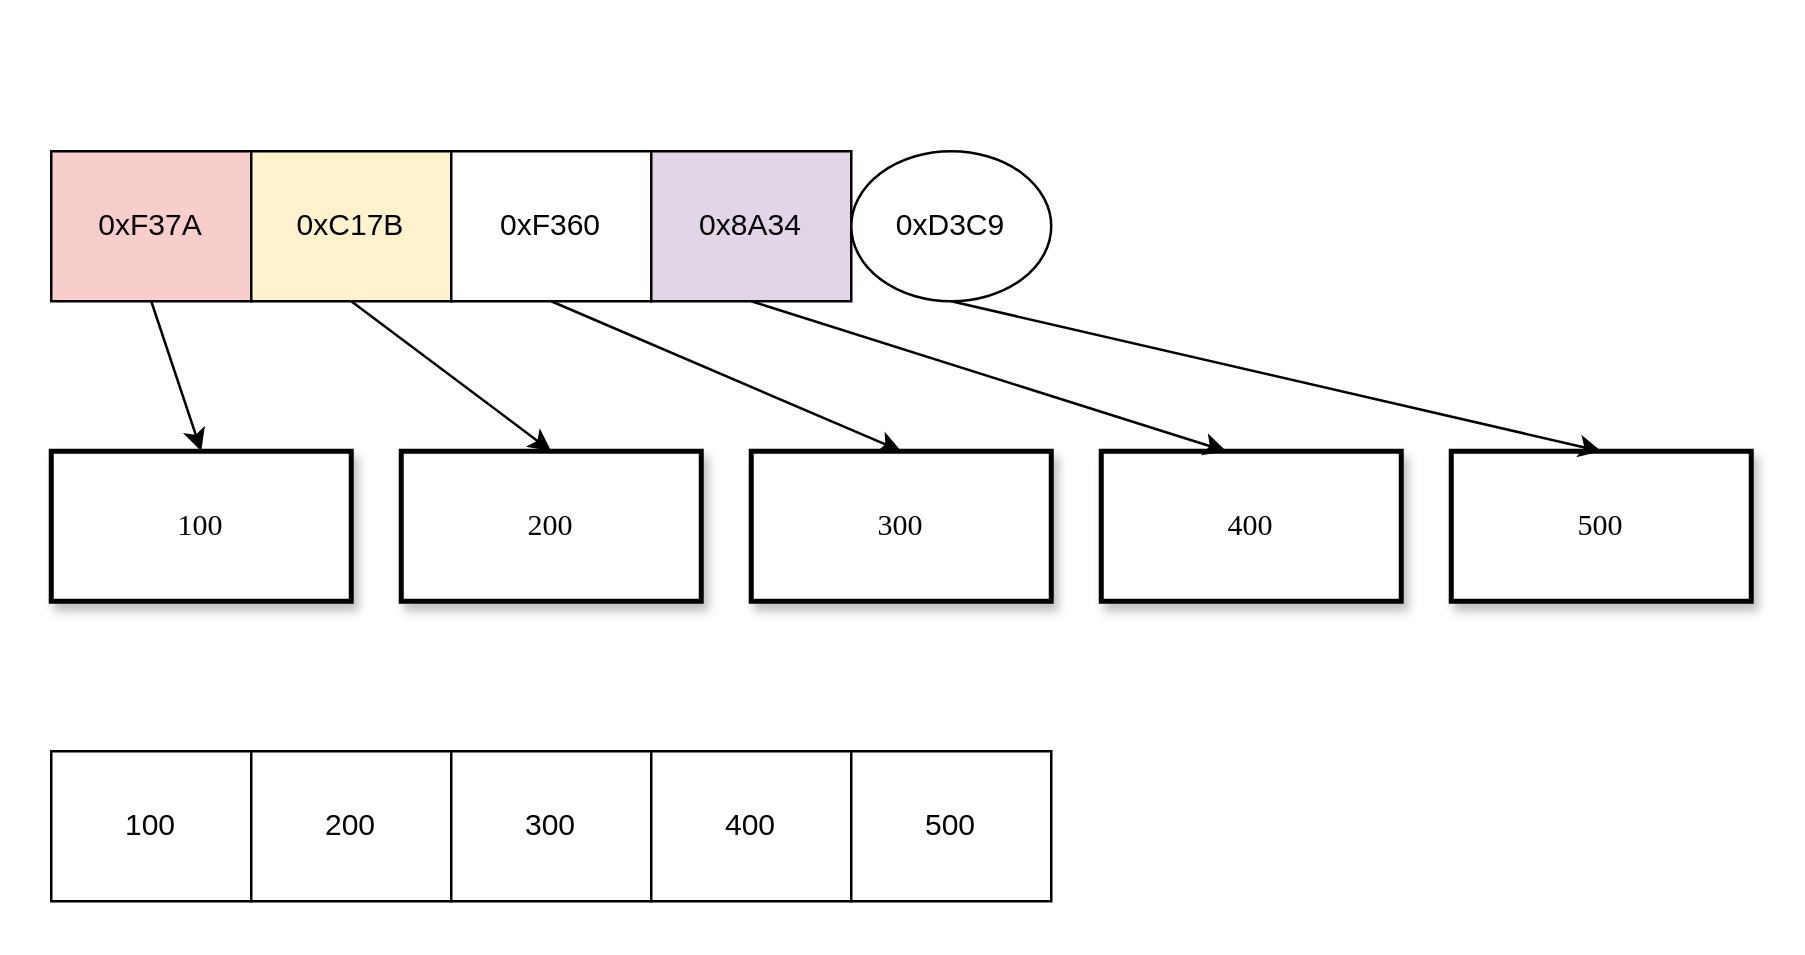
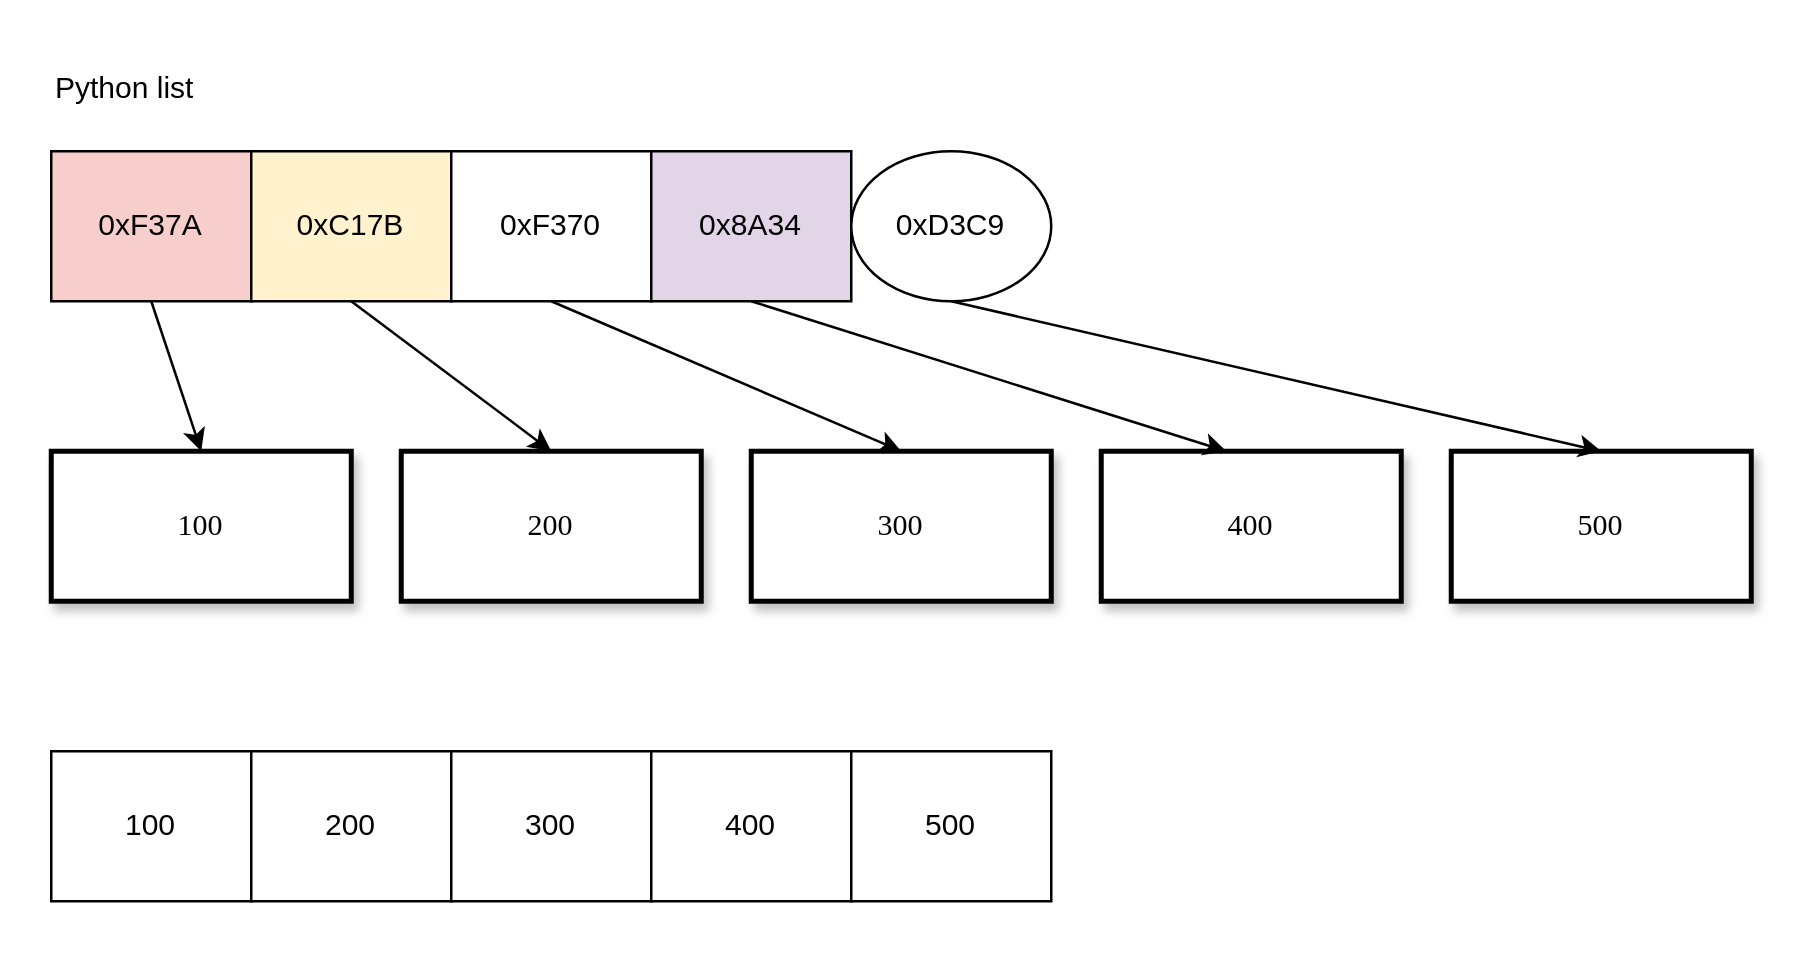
node "Python list": added
node "0xF360": label "0xF360" -> "0xF370"
